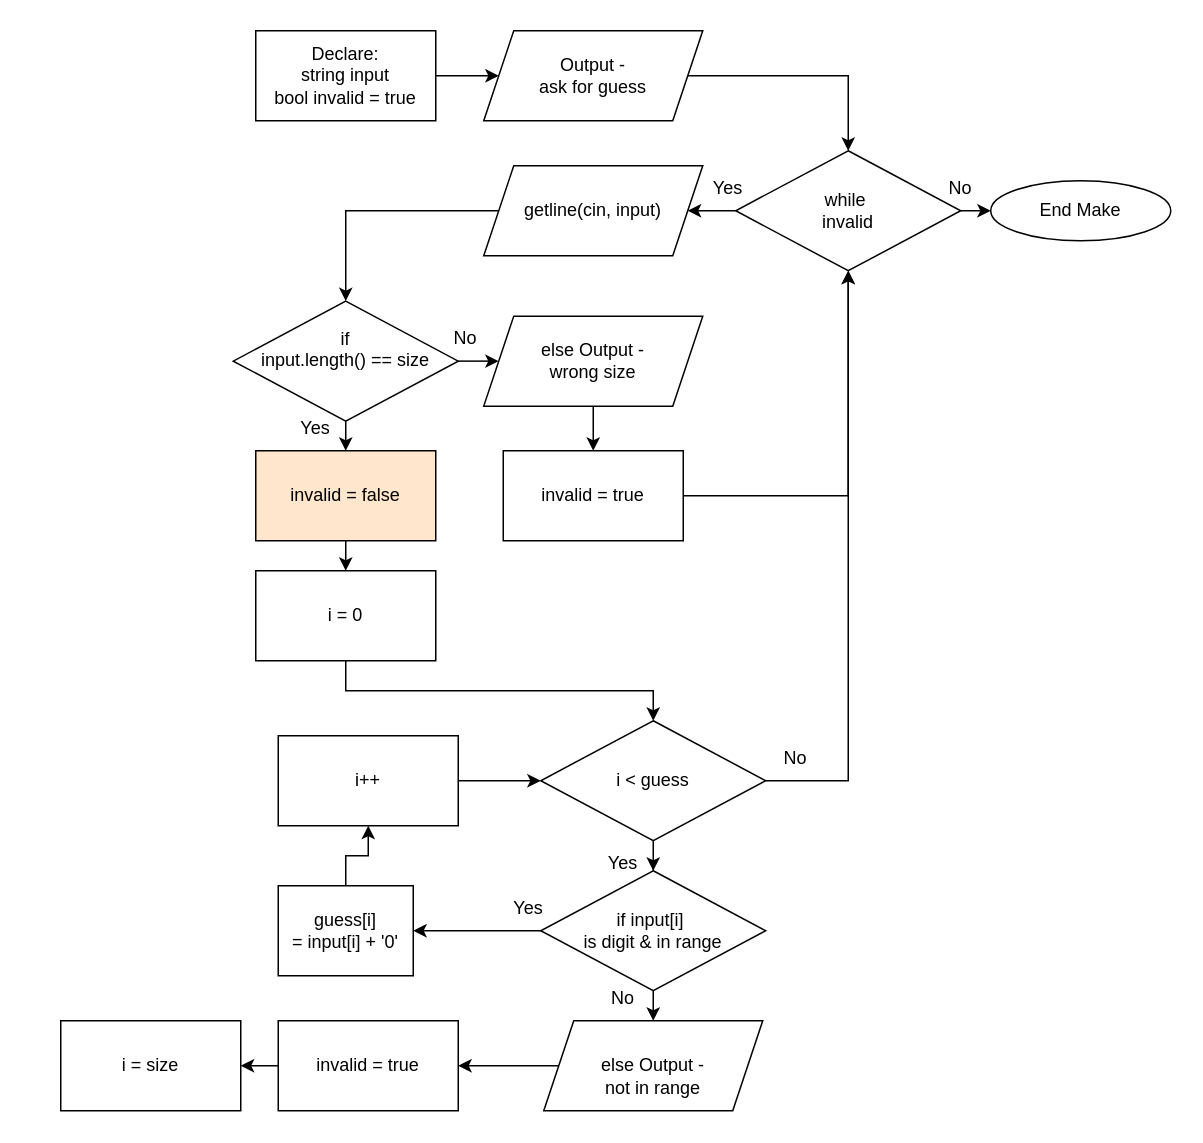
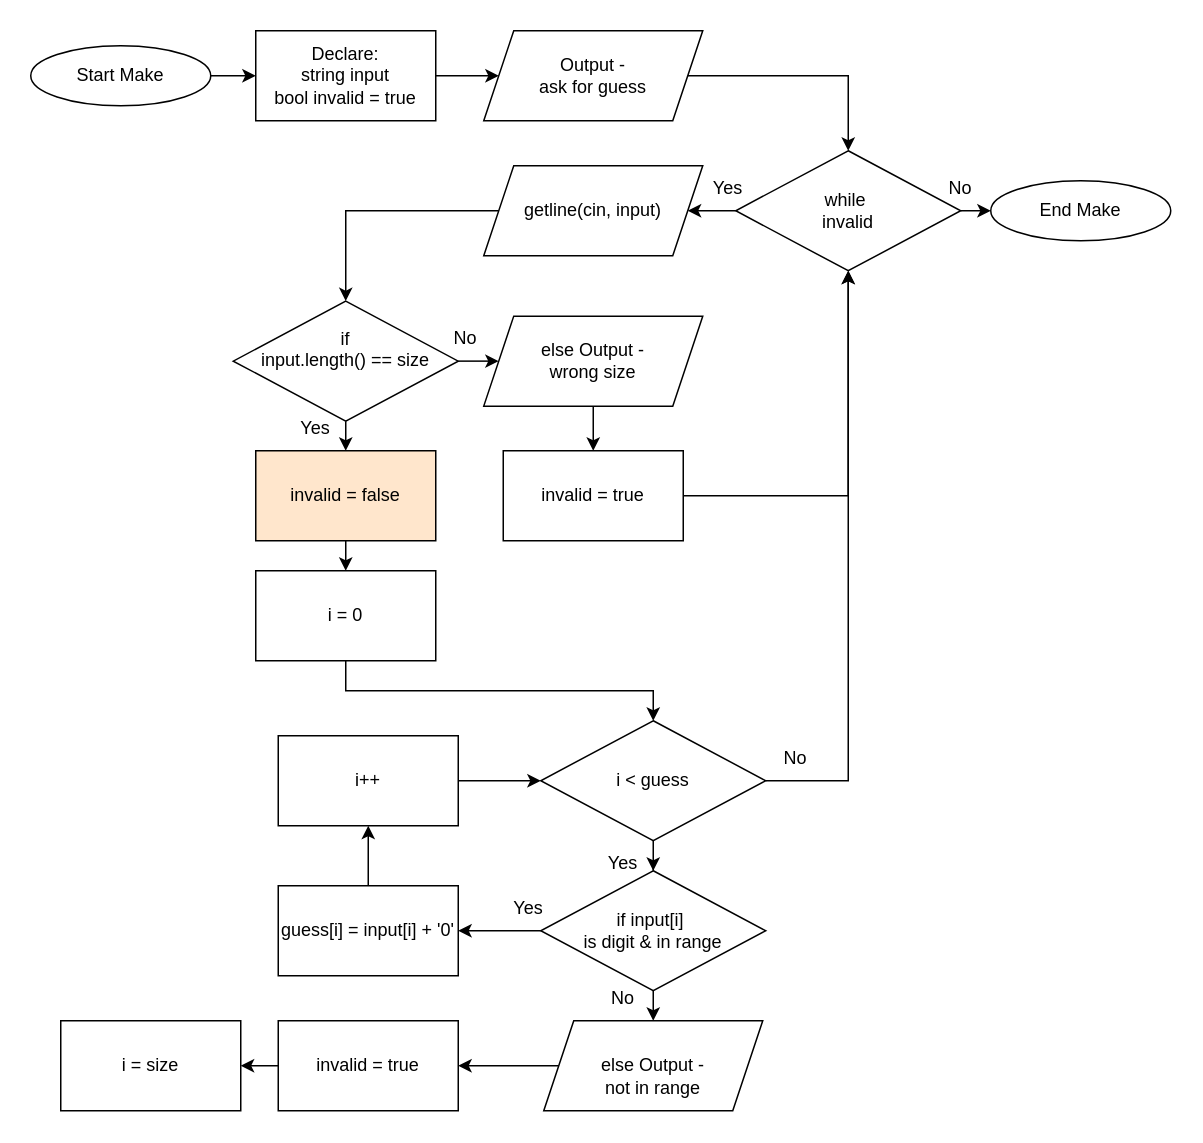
node "Start Make": added
edge "Start Make" -> "Declare: string input bool invalid = true": added
node "guess[i] = input[i] + '0'": size 135x90 -> 180x90
